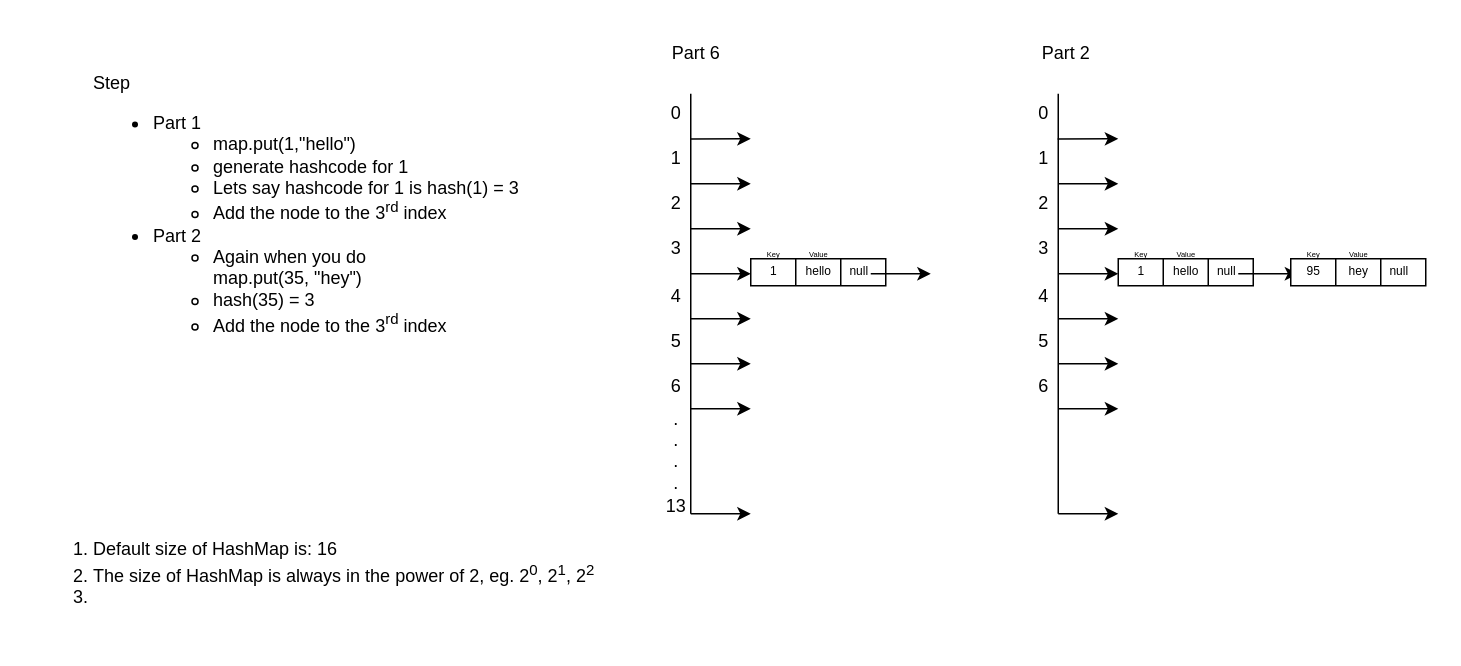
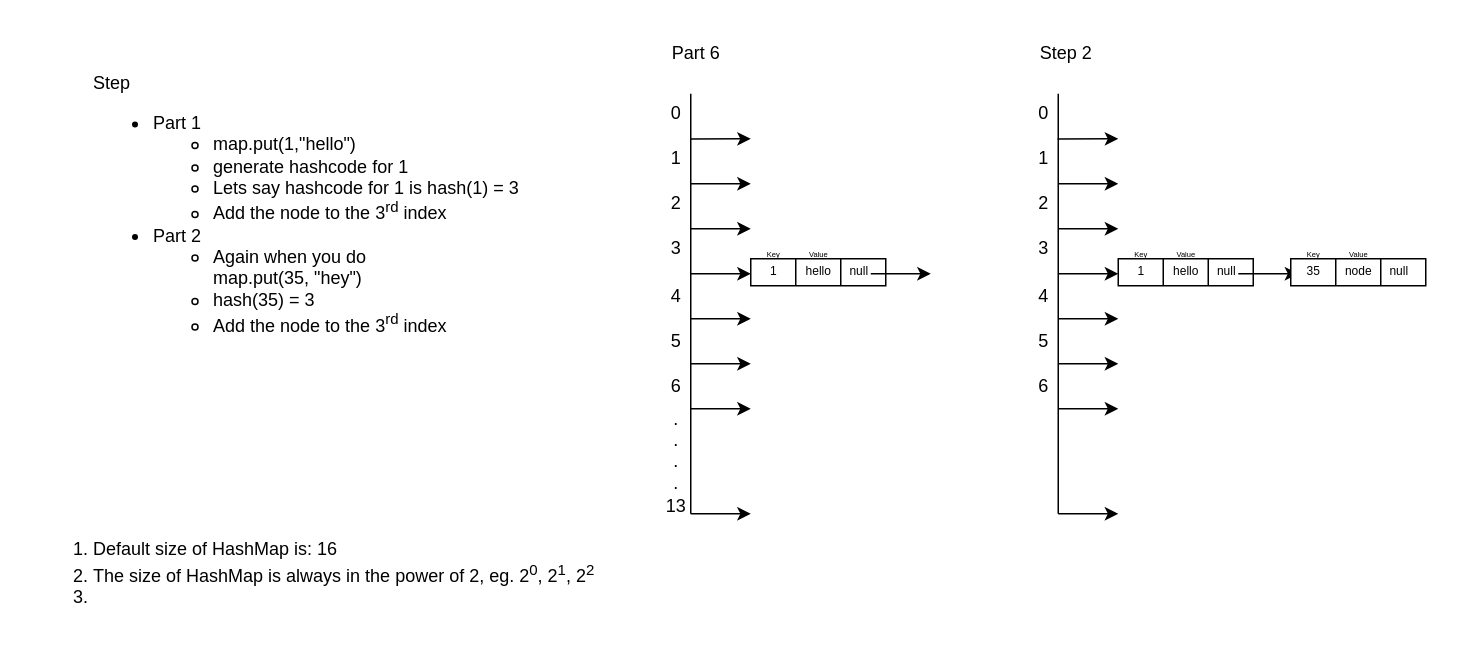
node "Part 2": label "Part 2" -> "Step 2"
node "95": label "95" -> "35"
node "hey": label "hey" -> "node"
